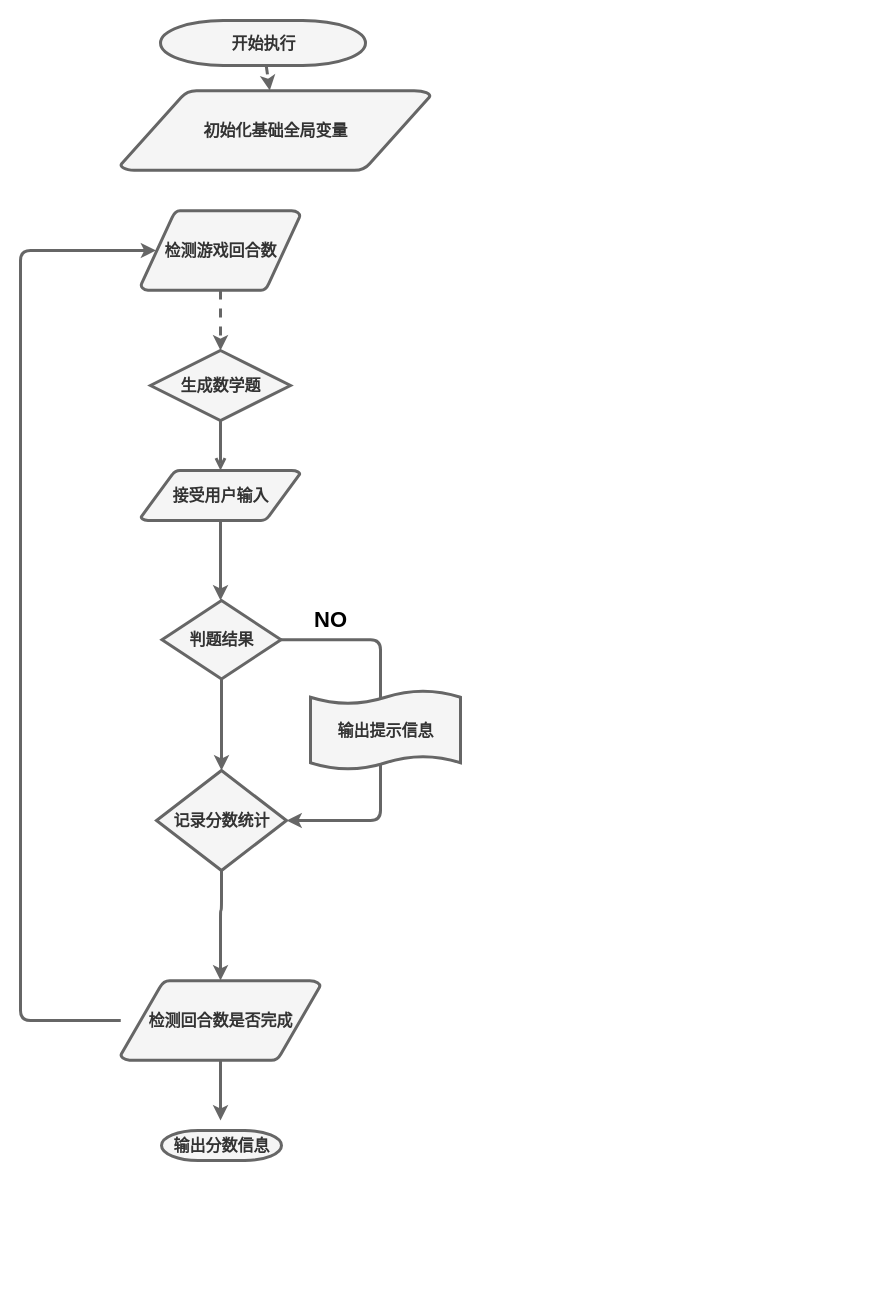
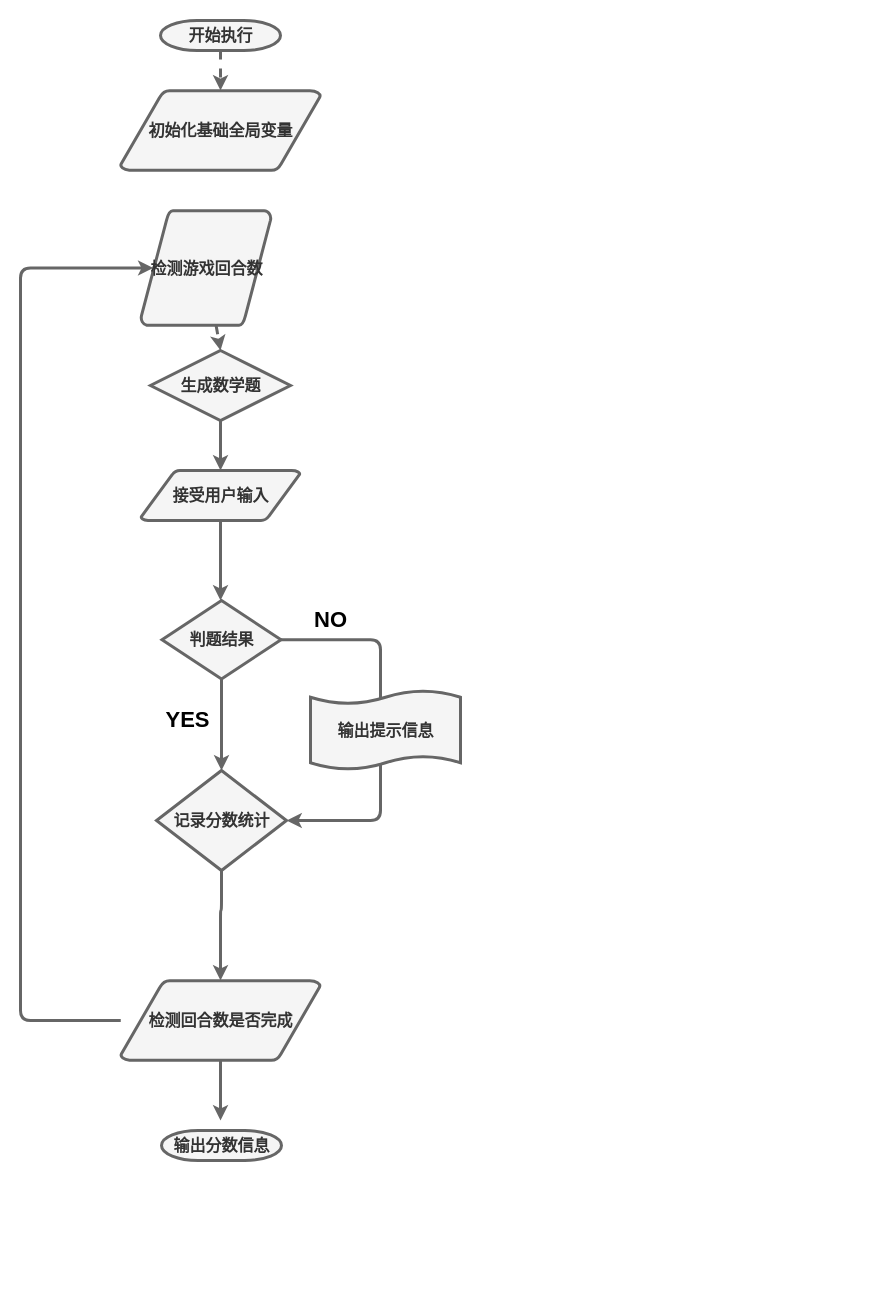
node "开始执行": size 205x45 -> 120x30
node "初始化基础全局变量": size 310x80 -> 200x80
node "检测游戏回合数": size 159x80 -> 130x115
edge "生成数学题" -> "接受用户输入": arrowhead open -> classic
node "YES": added
